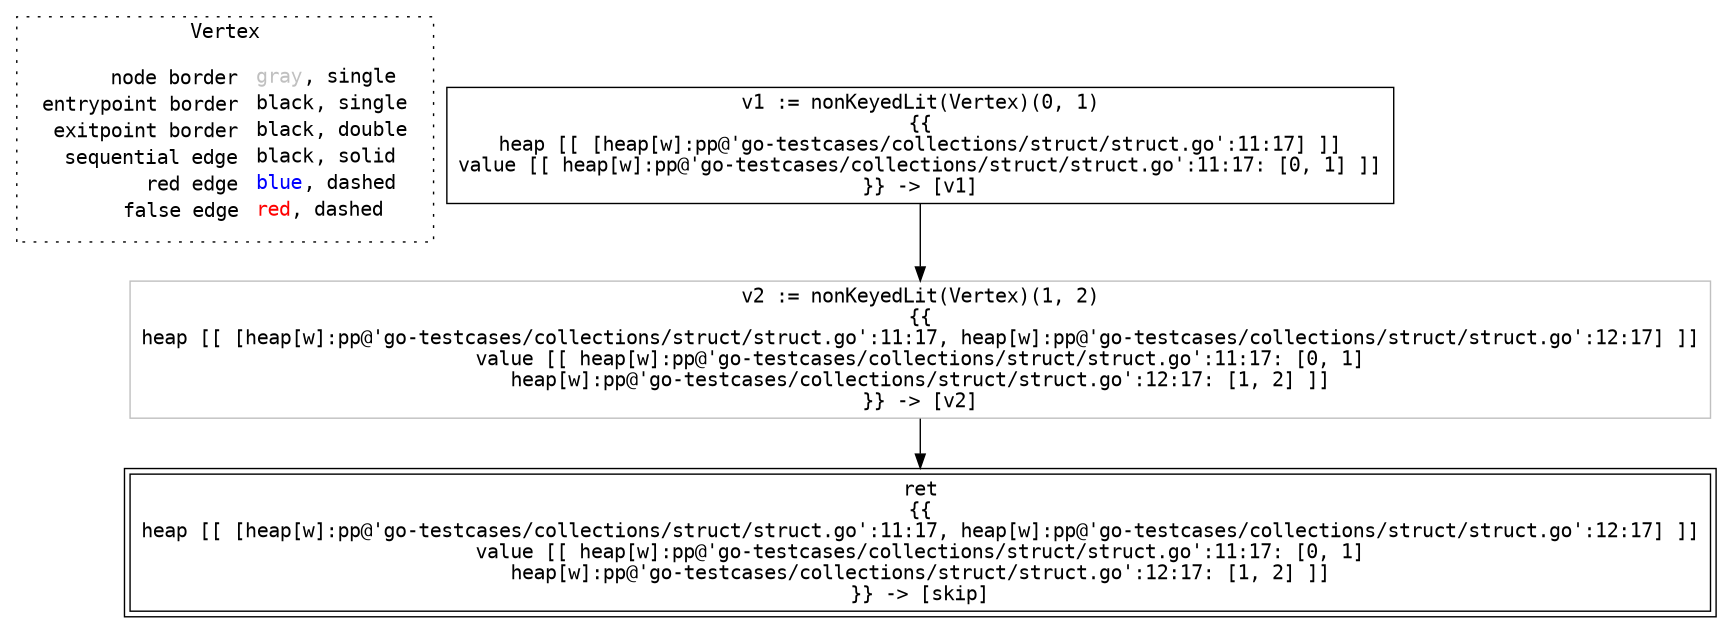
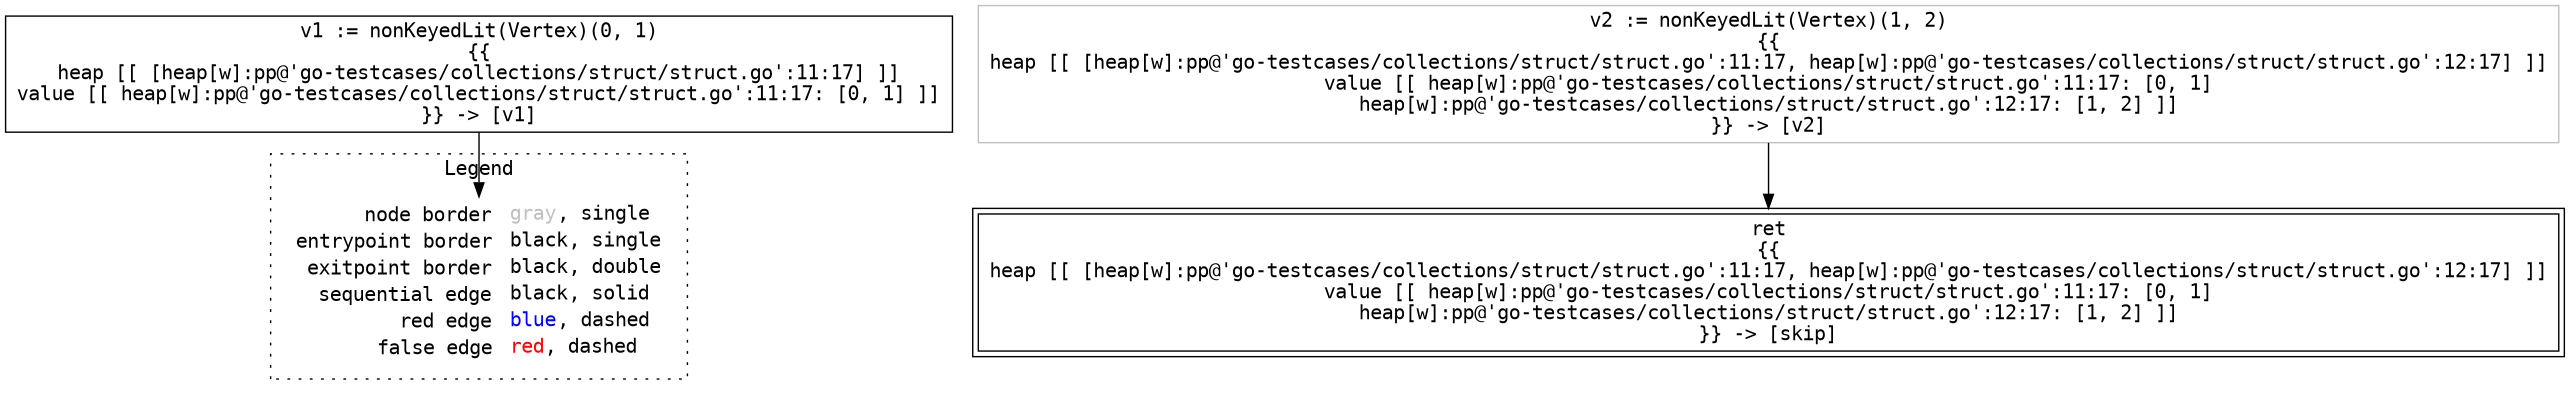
cluster "Vertex": label "Vertex" -> "Legend"
edge "v1 := nonKeyedLit(Vertex)(0, 1)" -> "v2 := nonKeyedLit(Vertex)(1, 2)": now "v1 := nonKeyedLit(Vertex)(0, 1)" -> "node border"
